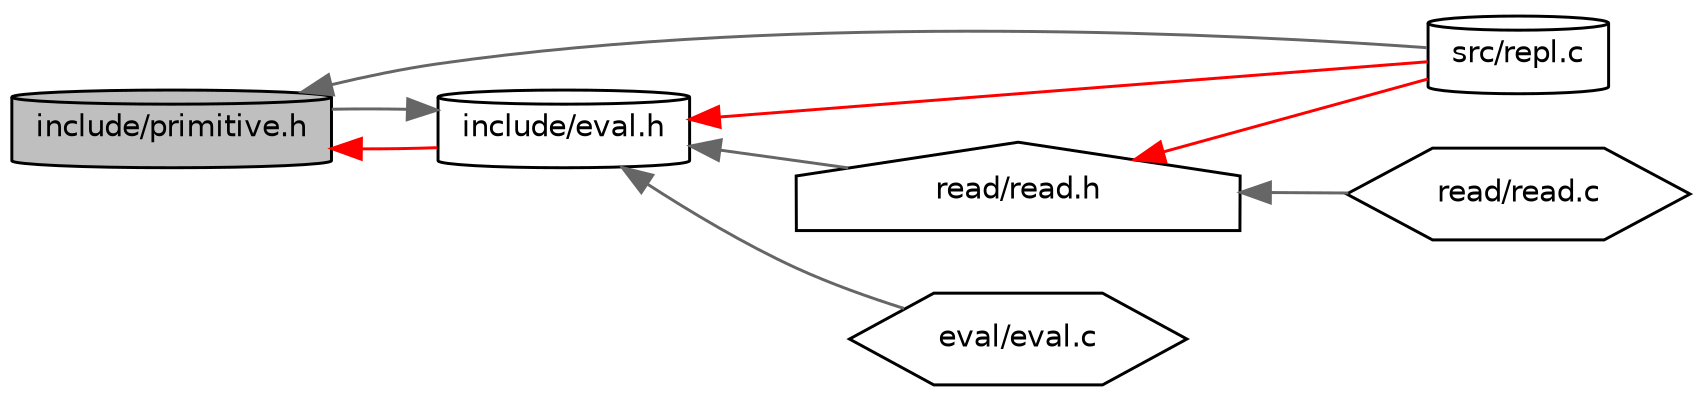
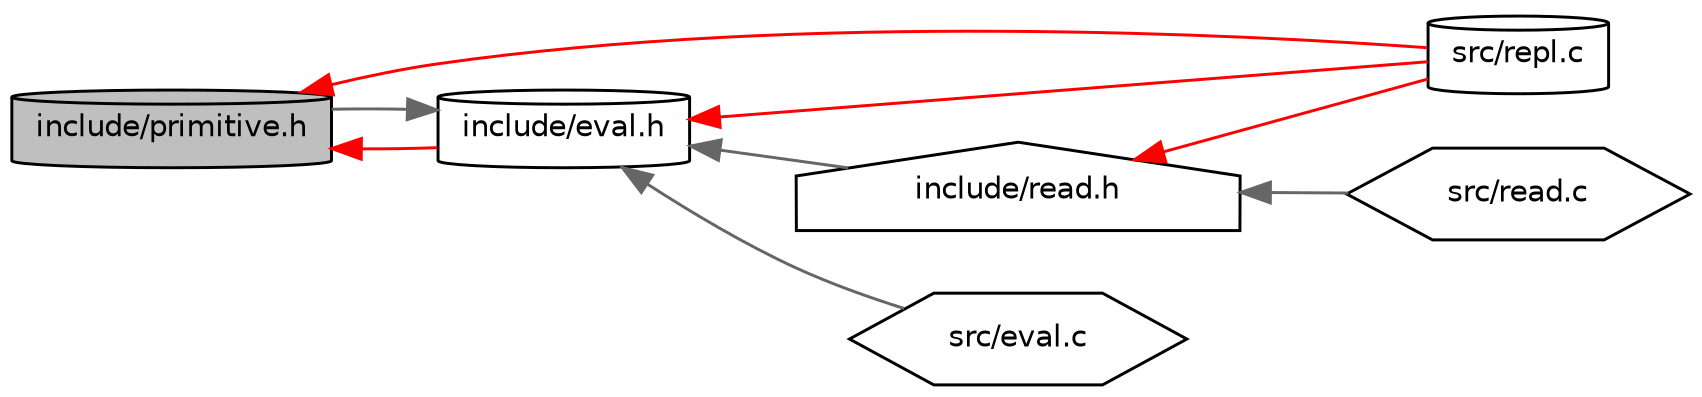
edge "src/repl.c" -> "include/primitive.h": color gray40 -> red
node "read/read.h": label "read/read.h" -> "include/read.h"
node "read/read.c": label "read/read.c" -> "src/read.c"
node "eval/eval.c": label "eval/eval.c" -> "src/eval.c"
